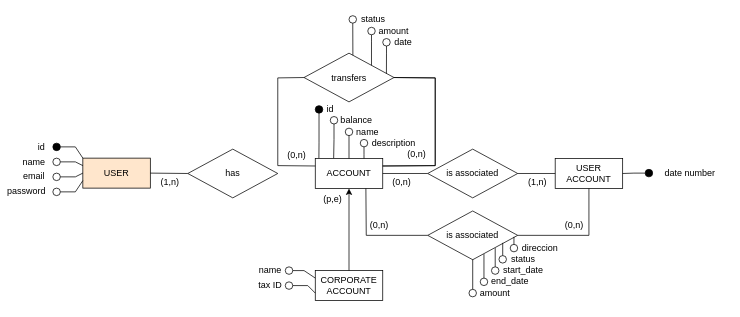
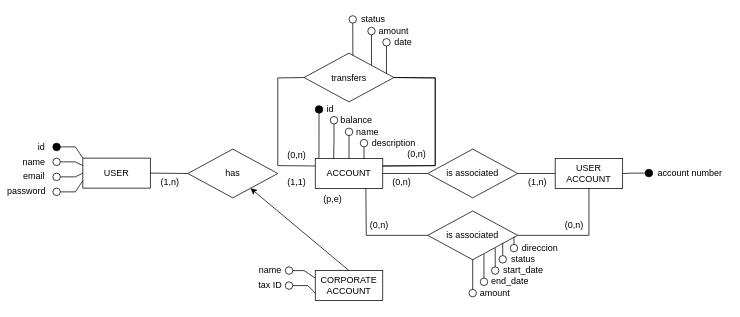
node "USER": fillcolor #ffe6cc -> #ffffff
node "date number": label "date number" -> "account number"
node "(1,1)": added
edge "CORPORATE ACCOUNT" -> "ACCOUNT": now "CORPORATE ACCOUNT" -> "has"
